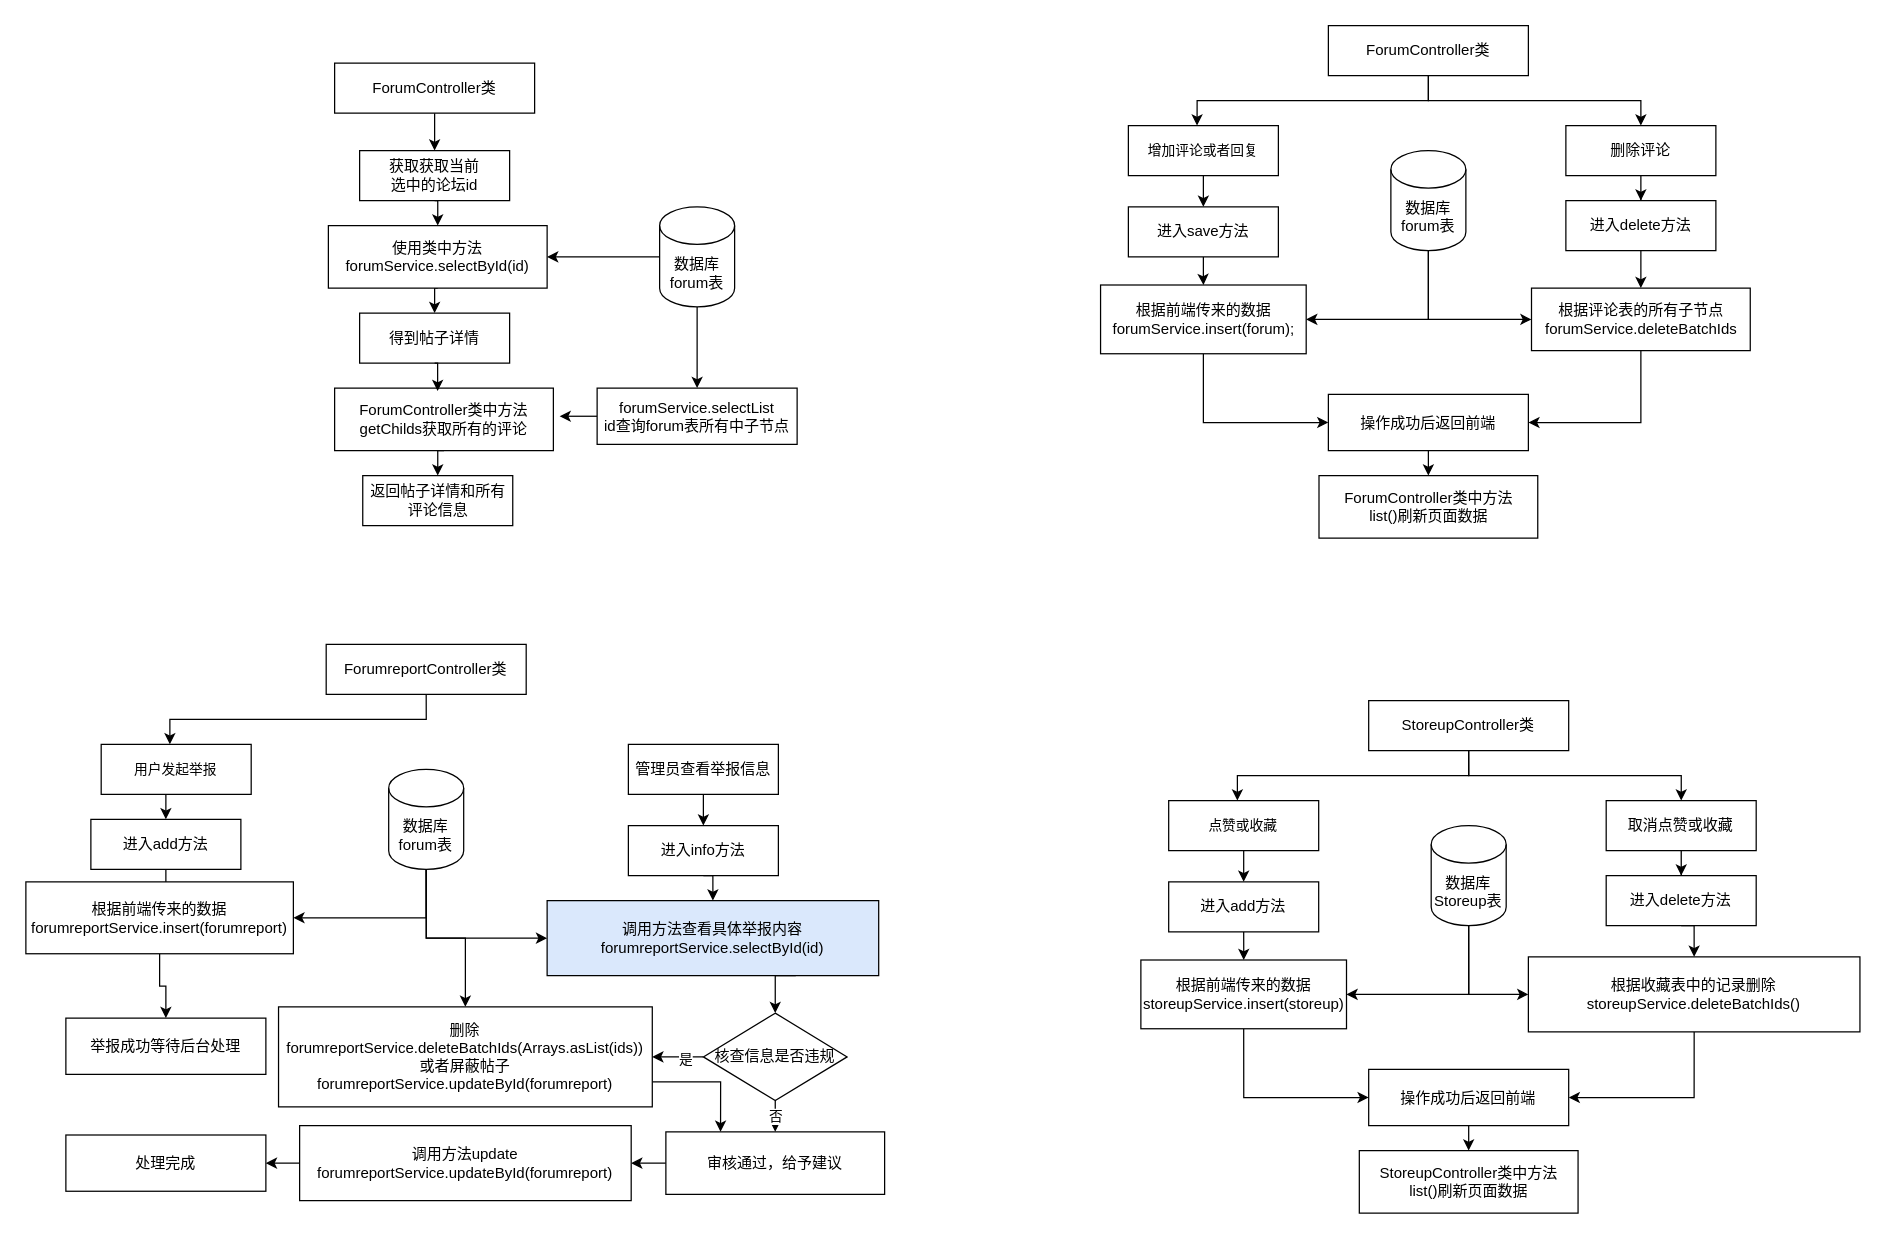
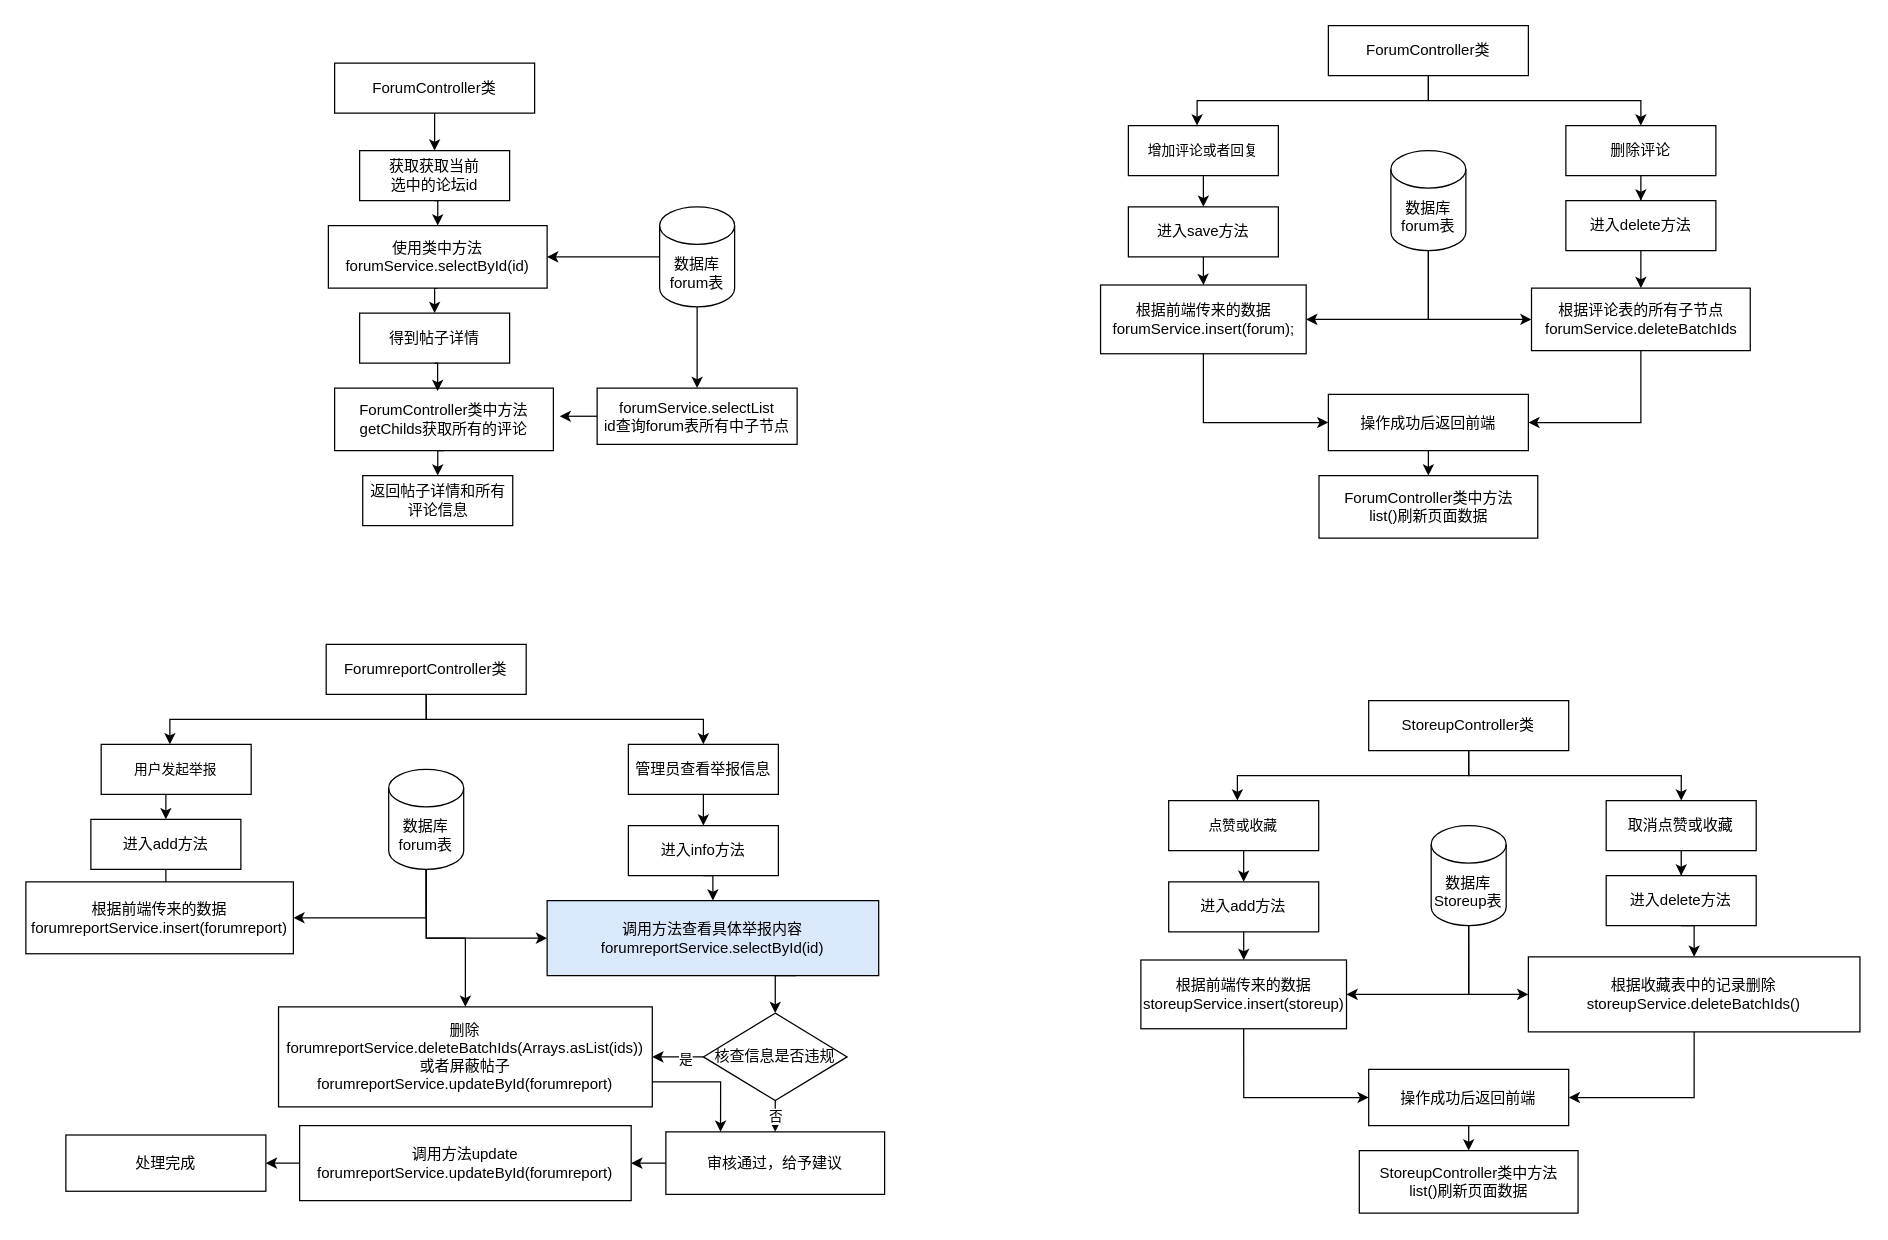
edge "ForumreportController类" -> "管理员查看举报信息": added
edge "根据前端传来的数据 forumreportService.insert(forumreport)" -> "举报成功等待后台处理": removed
node "举报成功等待后台处理": removed
